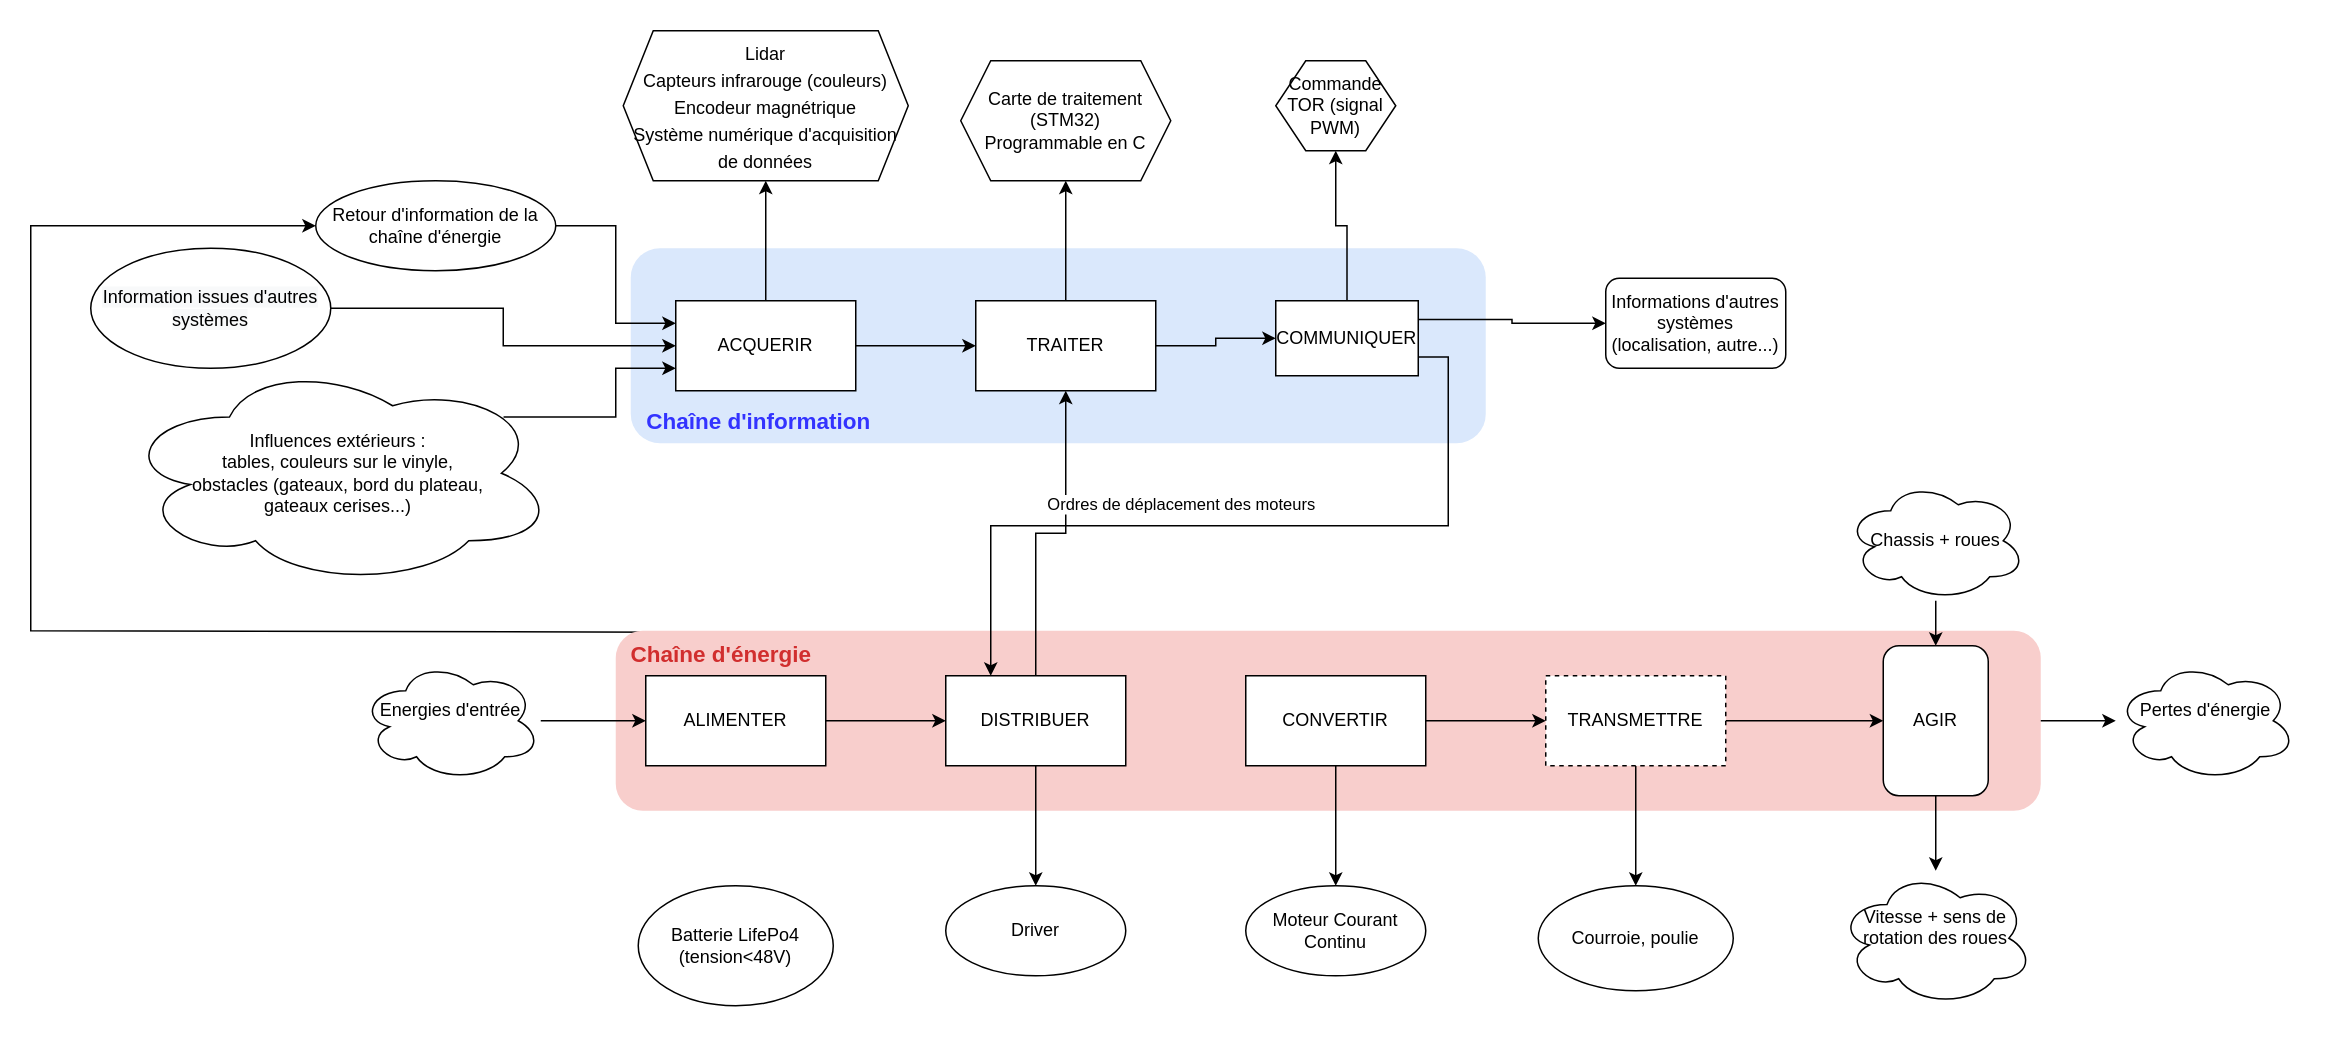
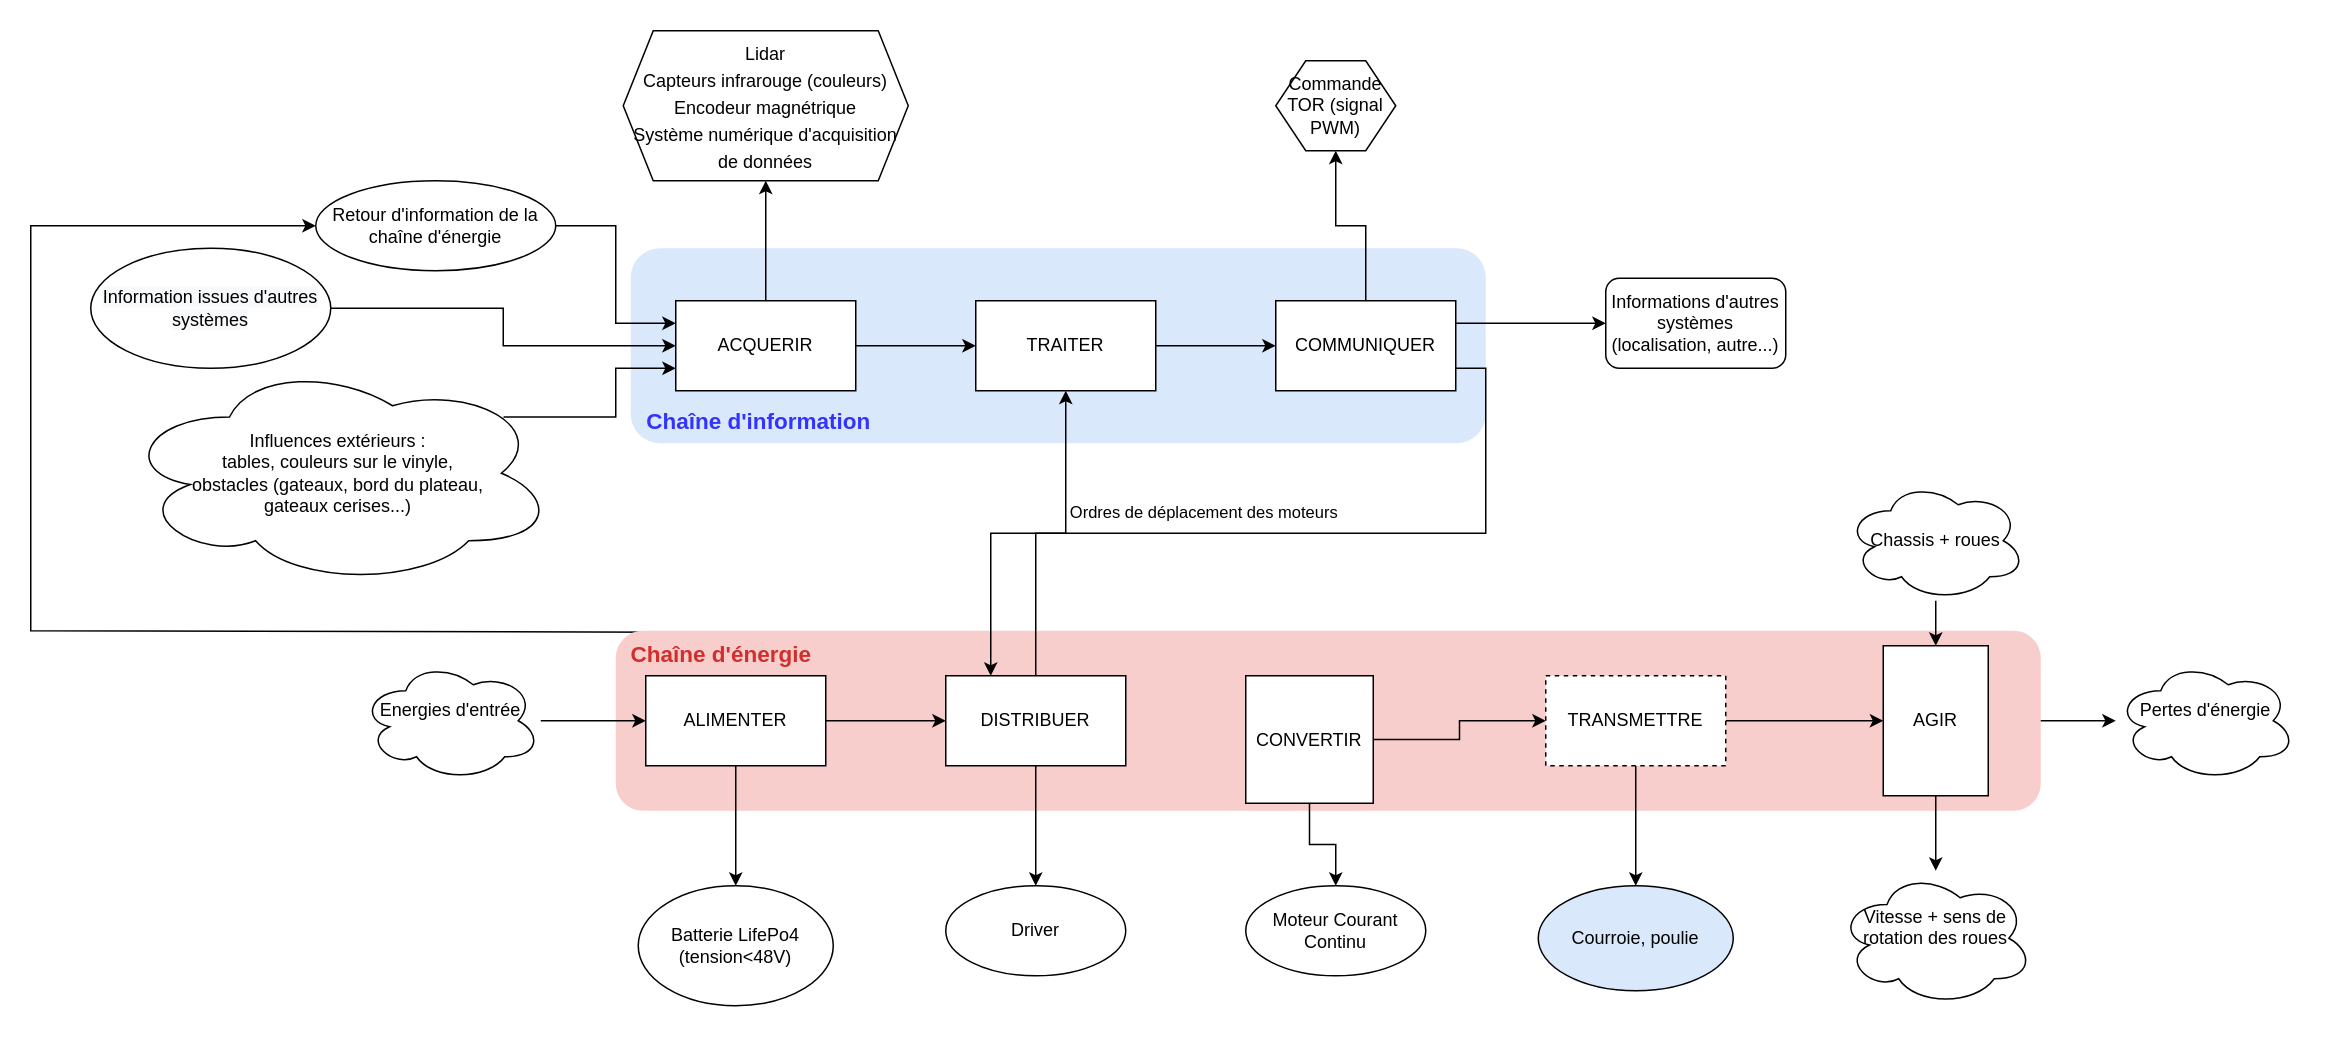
node "Carte de traitement (STM32) Programmable en C": removed
edge "TRAITER" -> "Carte de traitement (STM32) Programmable en C": removed
node "COMMUNIQUER": size 143x75 -> 180x90
node "CONVERTIR": size 180x90 -> 128x128
node "AGIR": shape rounded rectangle -> rectangle
edge "ALIMENTER" -> "Batterie LifePo4 (tension<48V)": added
node "Courroie, poulie": fillcolor #ffffff -> #dae8fc
